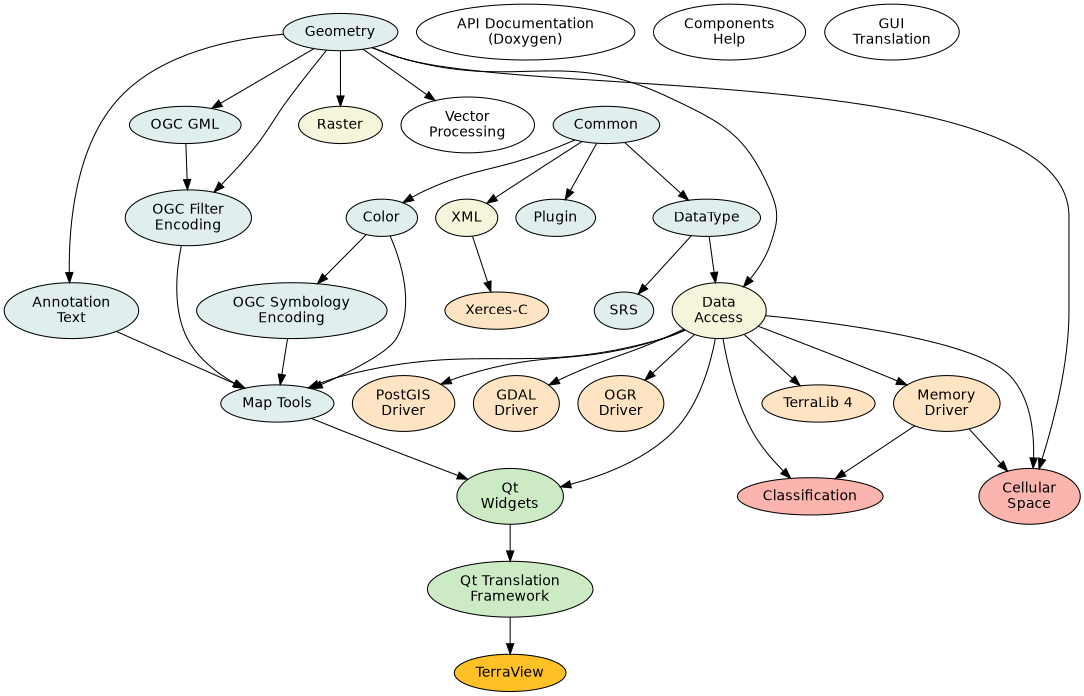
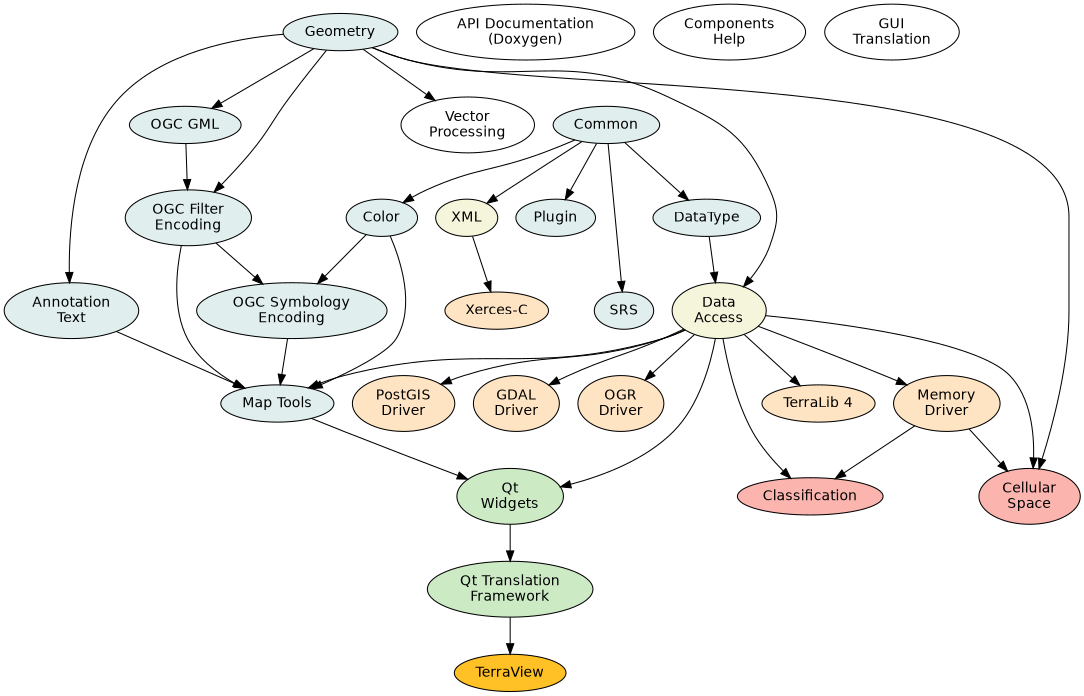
node "Raster": removed
edge "OGC Filter Encoding" -> "OGC Symbology Encoding": added
edge "DataType" -> "SRS": now "Common" -> "SRS"
